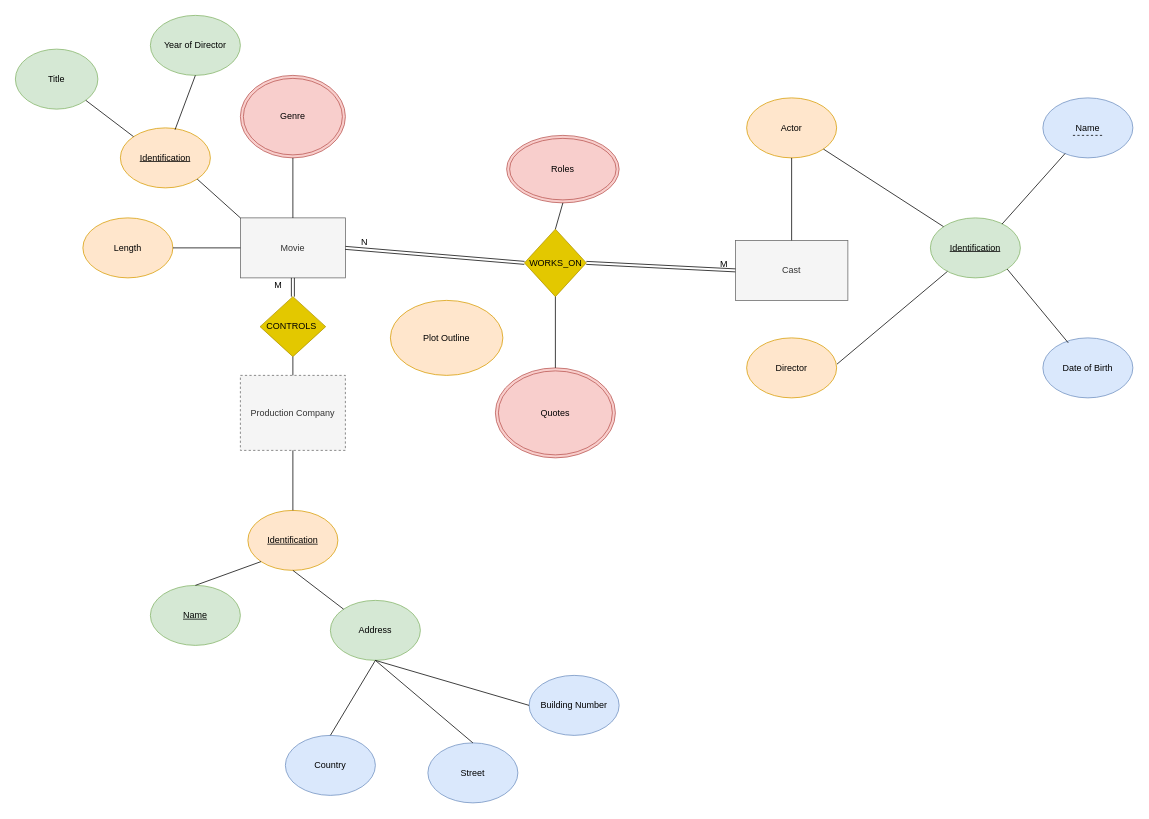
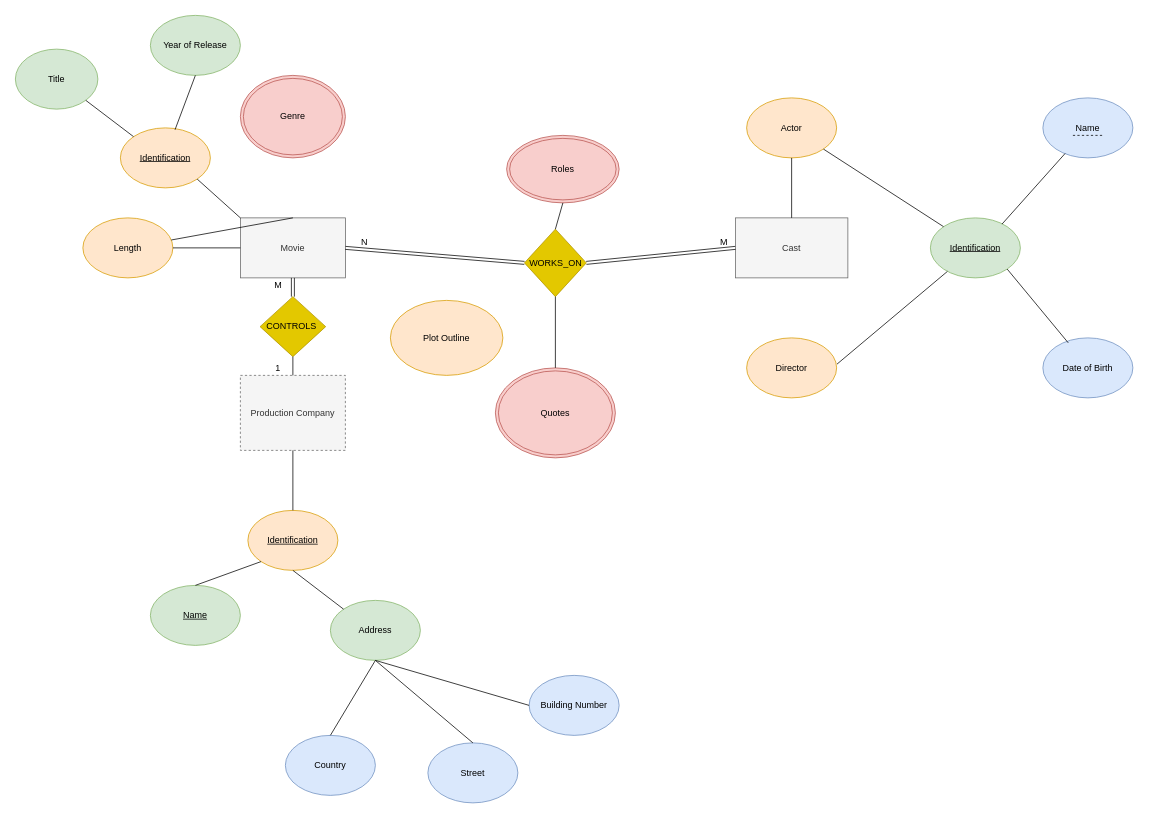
node "Year of Director": label "Year of Director" -> "Year of Release"
edge "Genre" -- "Movie": now "Length" -- "Movie"
node "Cast": moved (792, 270) -> (792, 248)
node "1": added
